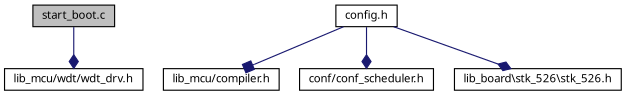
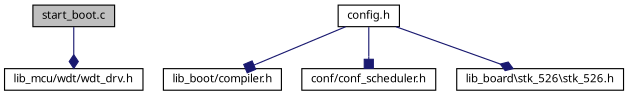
edge "config.h" -> "conf/conf_scheduler.h": arrowhead diamond -> box
node "lib_mcu/compiler.h": label "lib_mcu/compiler.h" -> "lib_boot/compiler.h"
